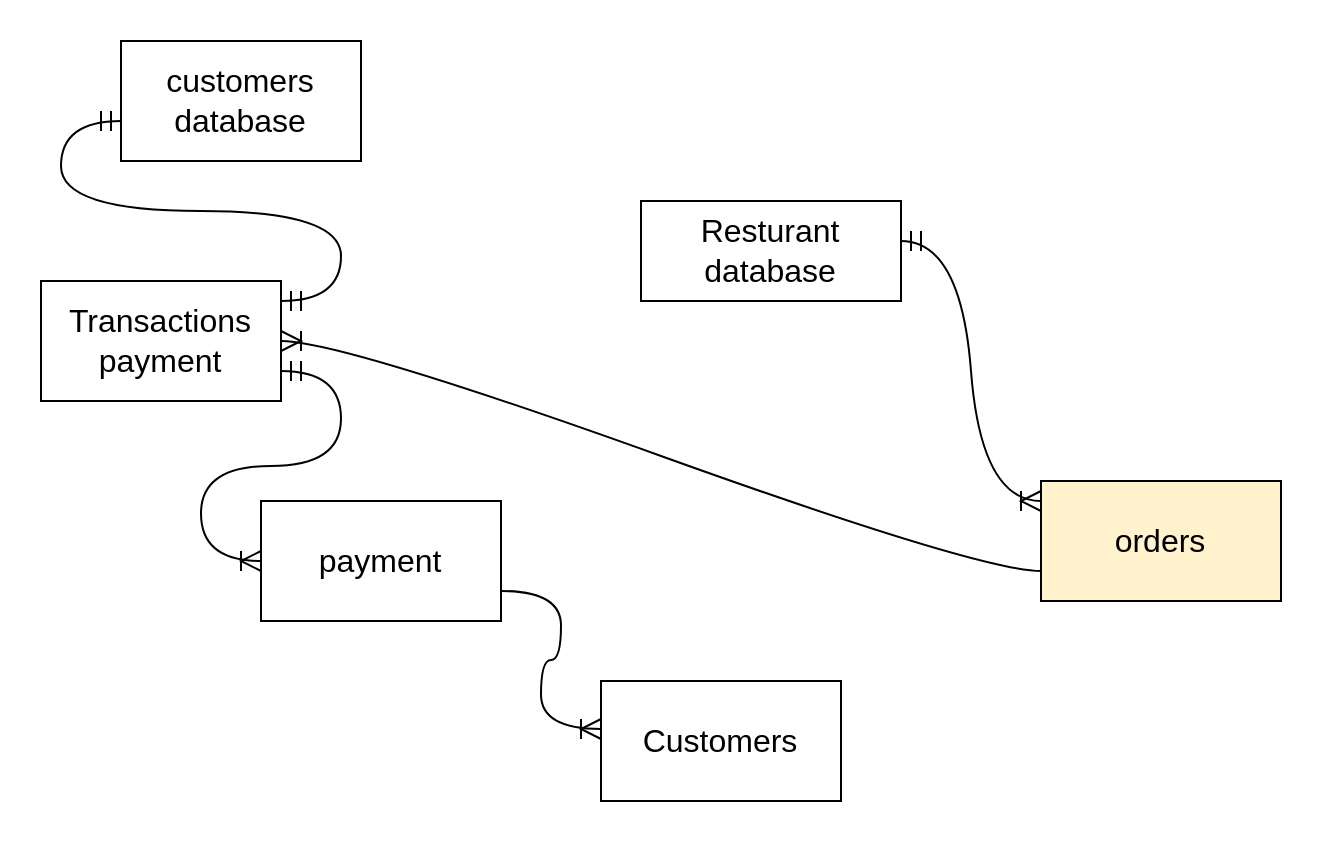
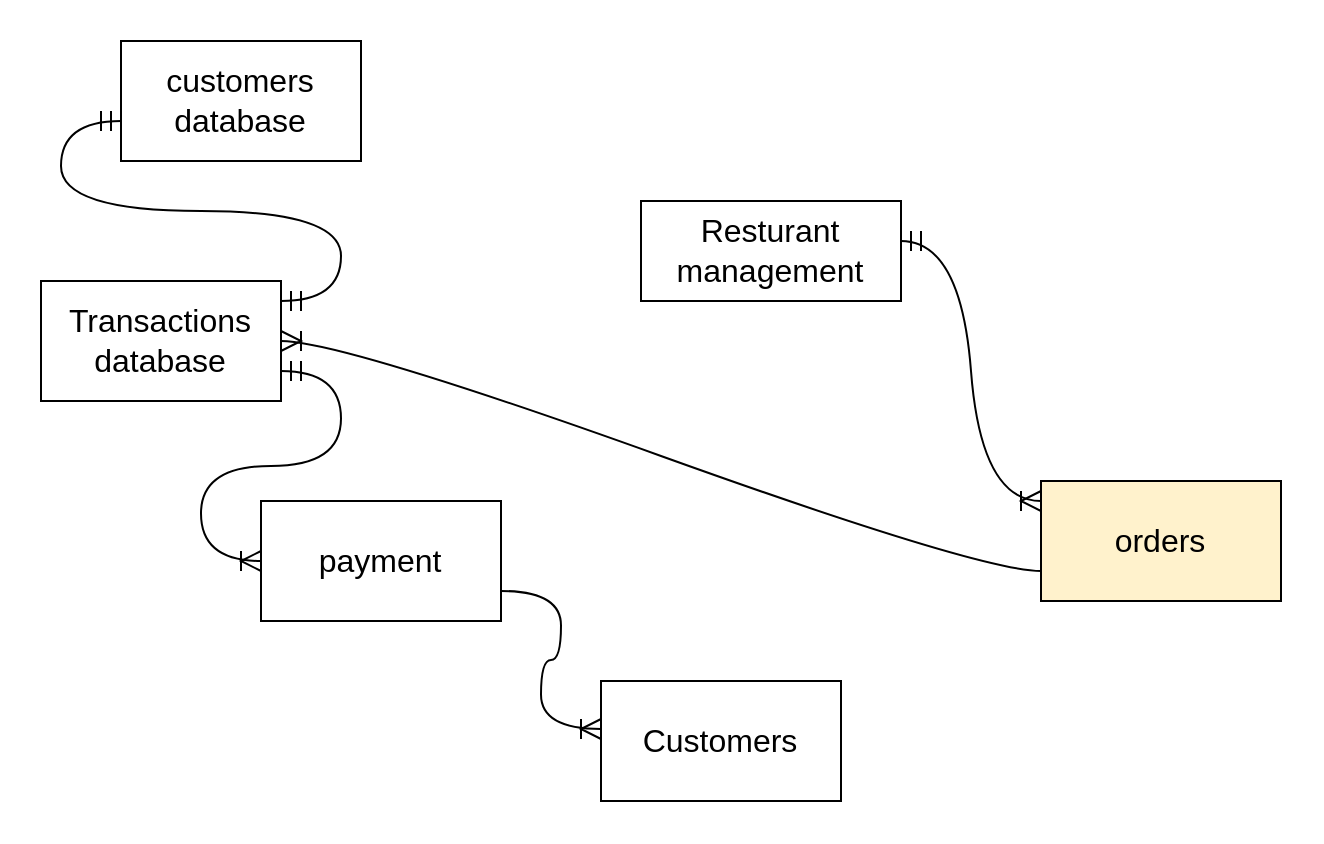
node "Resturant database": label "Resturant database" -> "Resturant management"
node "Transactions payment": label "Transactions payment" -> "Transactions database"
